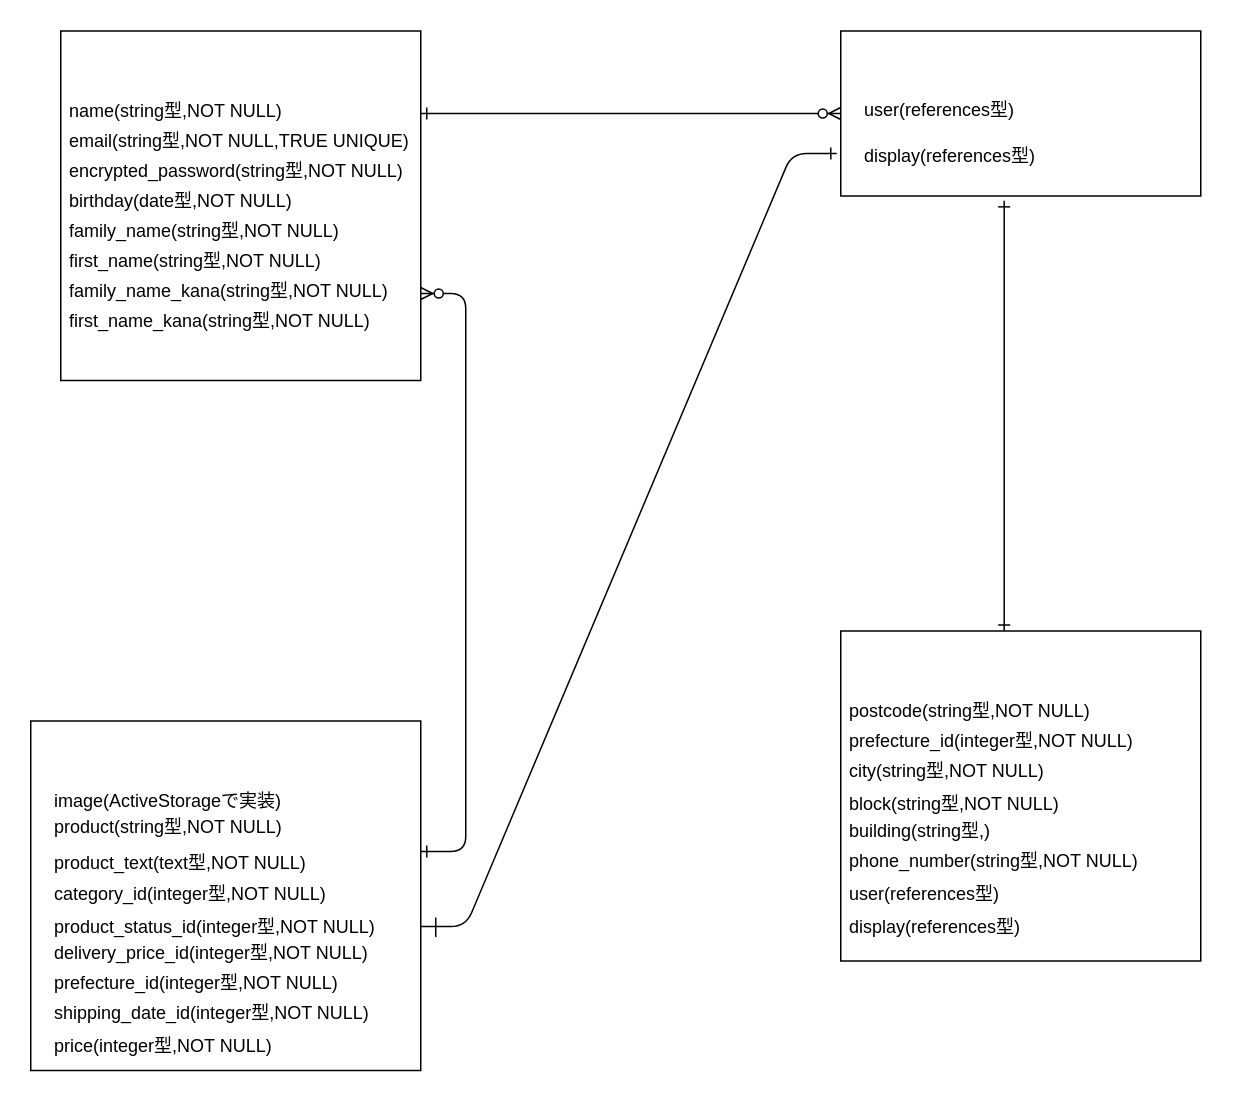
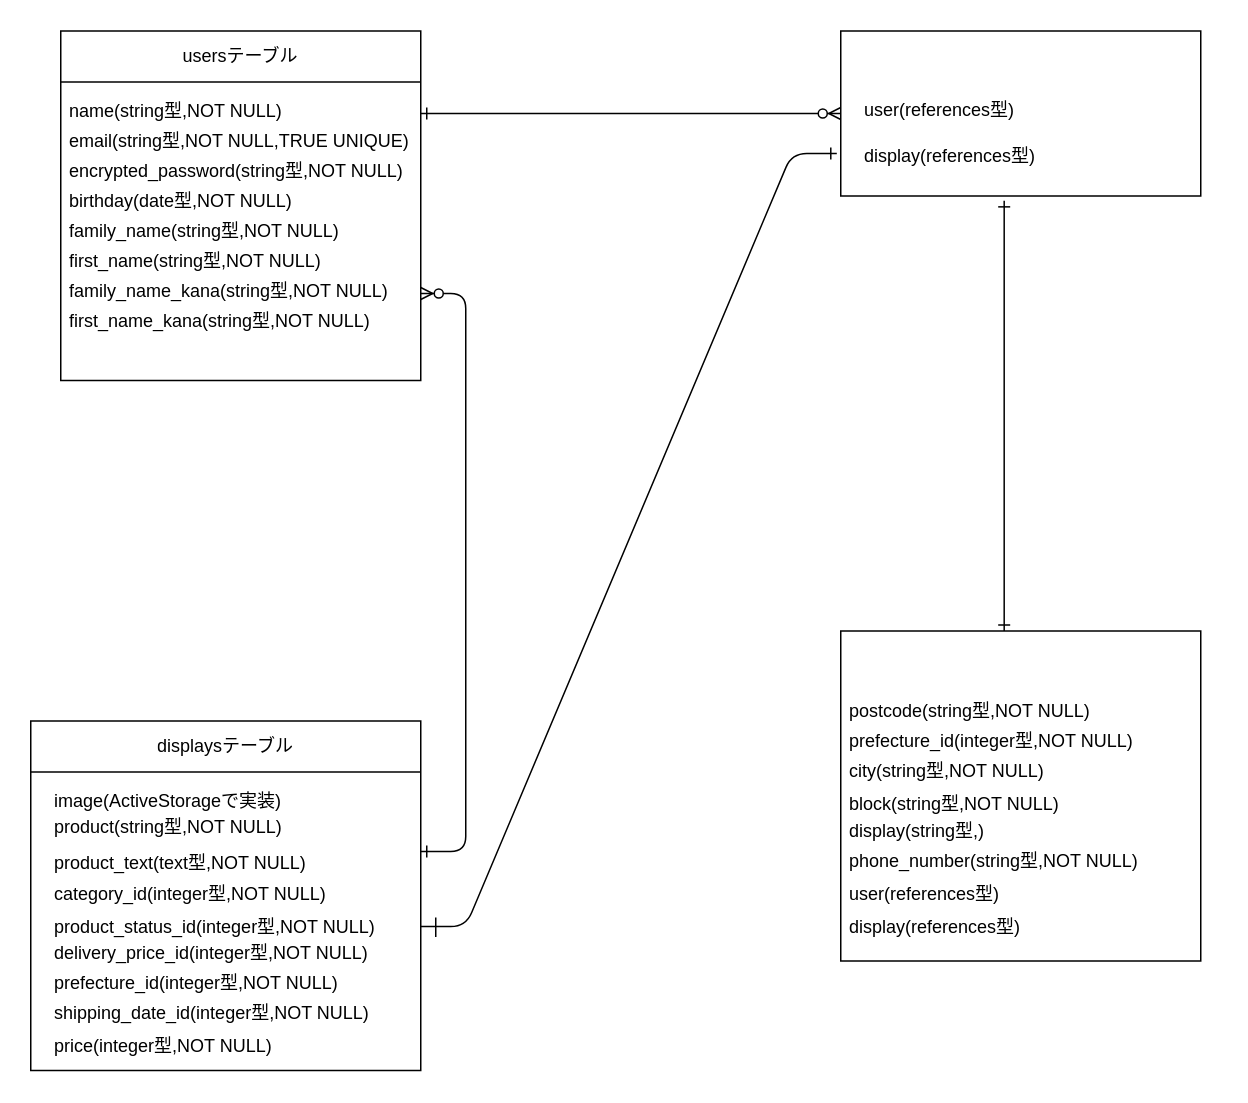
node "usersテーブル": added
node "displaysテーブル": added
node "building(string型,)": label "building(string型,)" -> "display(string型,)"
